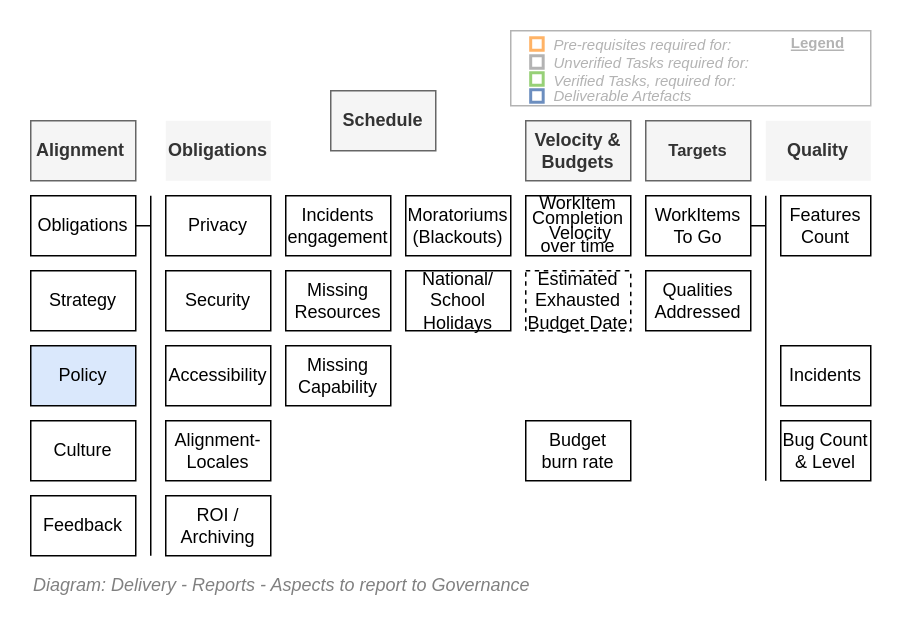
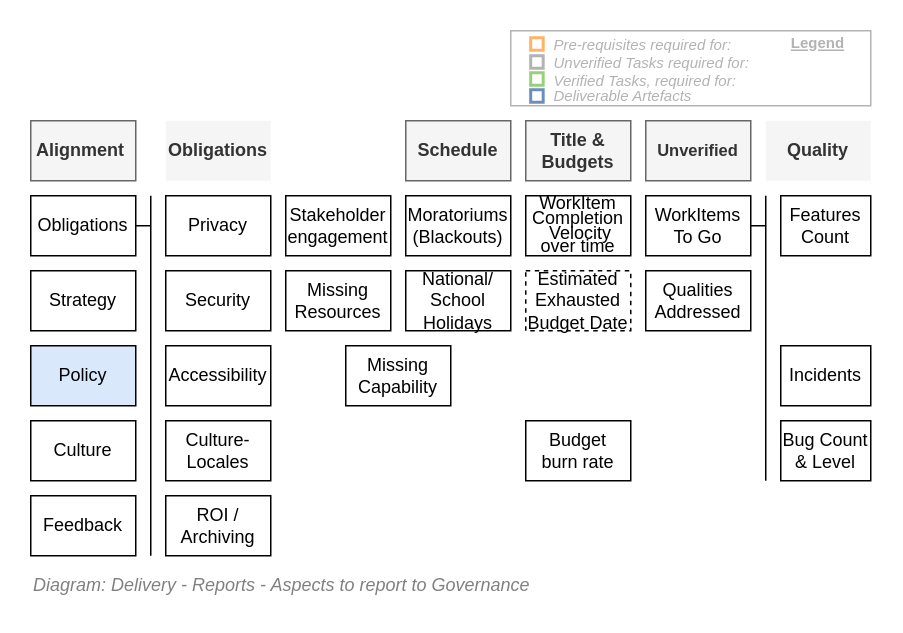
node "Schedule": moved (383, 121) -> (458, 151)
node "Velocity & Budgets": label "Velocity & Budgets" -> "Title & Budgets"
node "Targets": label "Targets" -> "Unverified"
node "Incidents engagement": label "Incidents engagement" -> "Stakeholder engagement"
node "Missing Capability": moved (338, 376) -> (398, 376)
node "Alignment-Locales": label "Alignment-Locales" -> "Culture-Locales"
